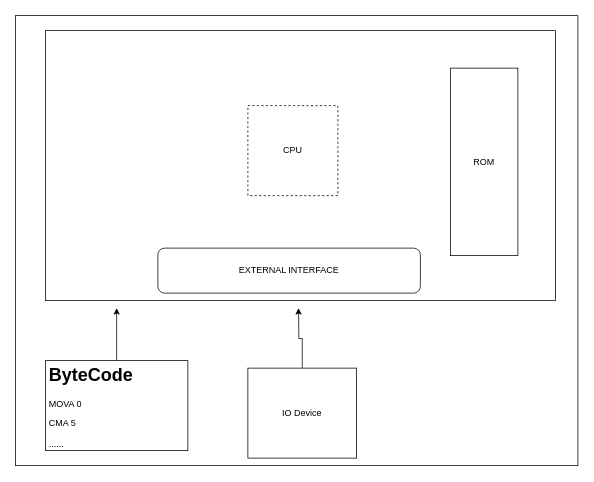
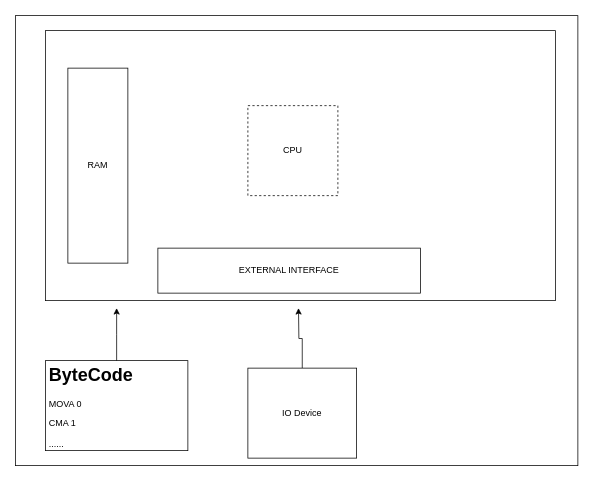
node "ROM": removed
node "RAM": added
node "EXTERNAL INTERFACE": shape rounded rectangle -> rectangle
node "ByteCodeMOVA 0 CMA 5 ......": label "ByteCodeMOVA 0 CMA 5 ......" -> "ByteCodeMOVA 0 CMA 1 ......"
